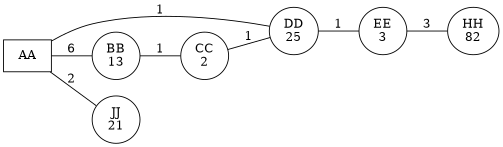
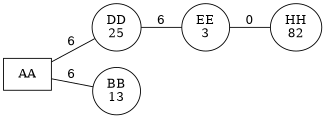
edge "DD 25" -- "AA": label "1" -> "6"
edge "DD 25" -- "EE 3": label "1" -> "6"
edge "EE 3" -- "HH 82": label "3" -> "0"
node "CC 2": removed
node "JJ 21": removed
